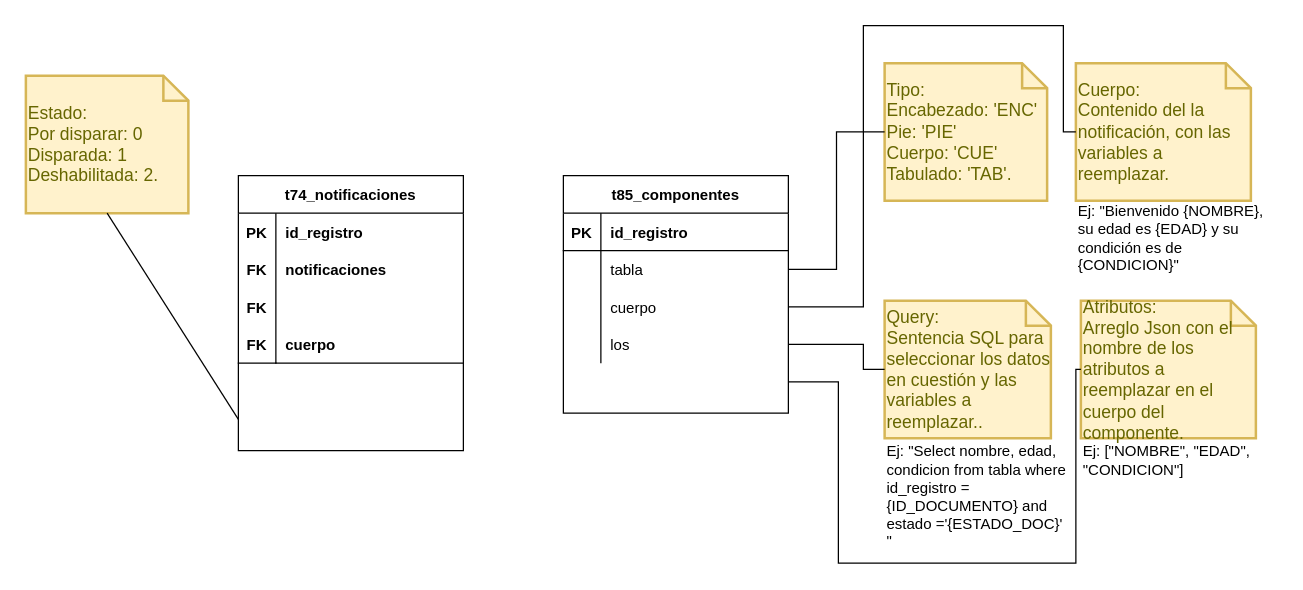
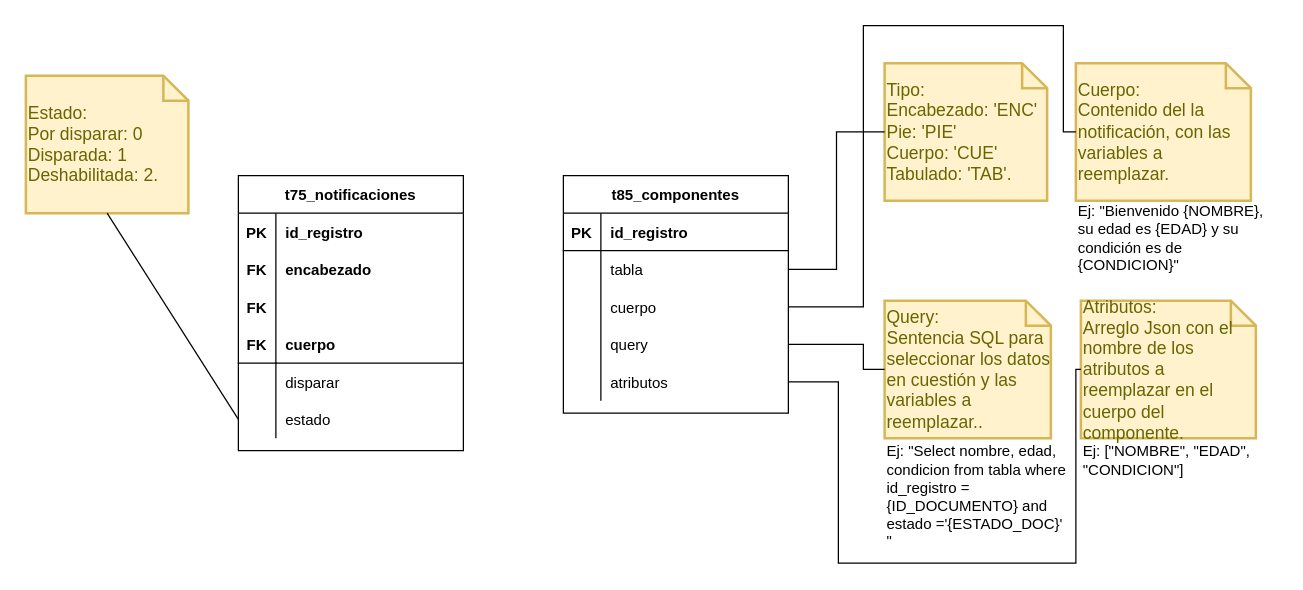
node "t74_notificaciones": label "t74_notificaciones" -> "t75_notificaciones"
node "notificaciones": label "notificaciones" -> "encabezado"
node "los": label "los" -> "query"
node "disparar": added
node "atributos": added
node "estado": added
